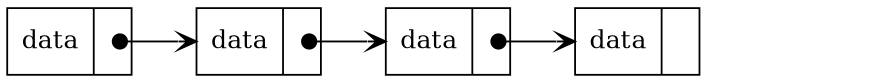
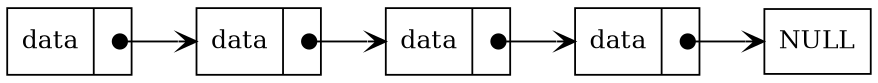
node "NULL": added
